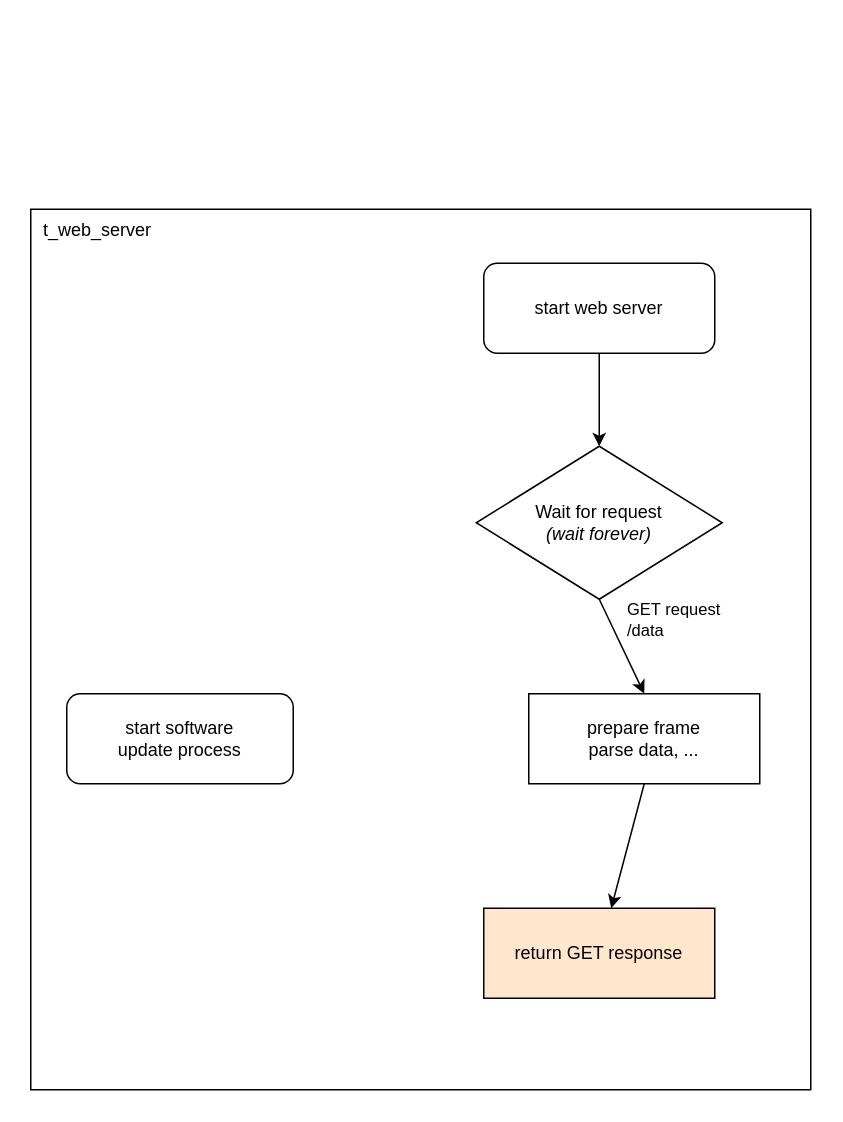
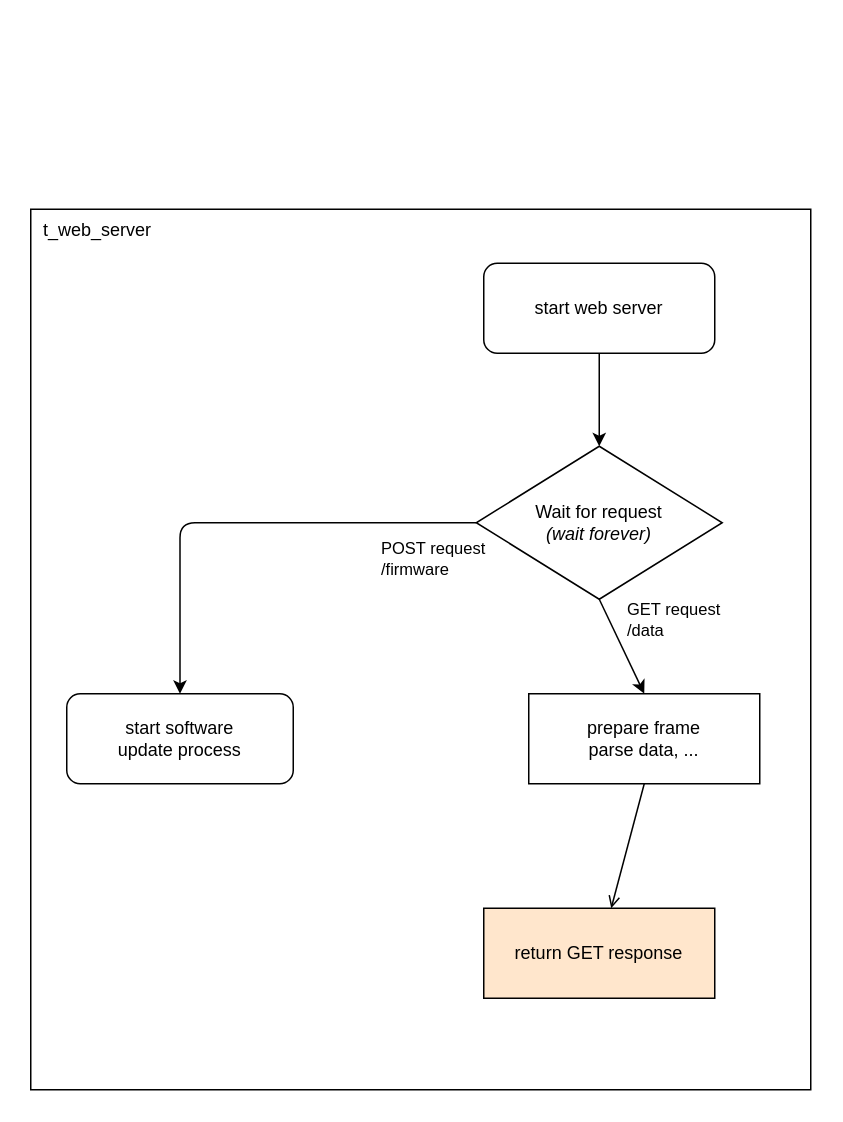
edge "Wait for request (wait forever)" -> "start software update process": added, label "POST request /firmware"
edge "prepare frame parse data, ..." -> "return GET response": arrowhead classic -> open
